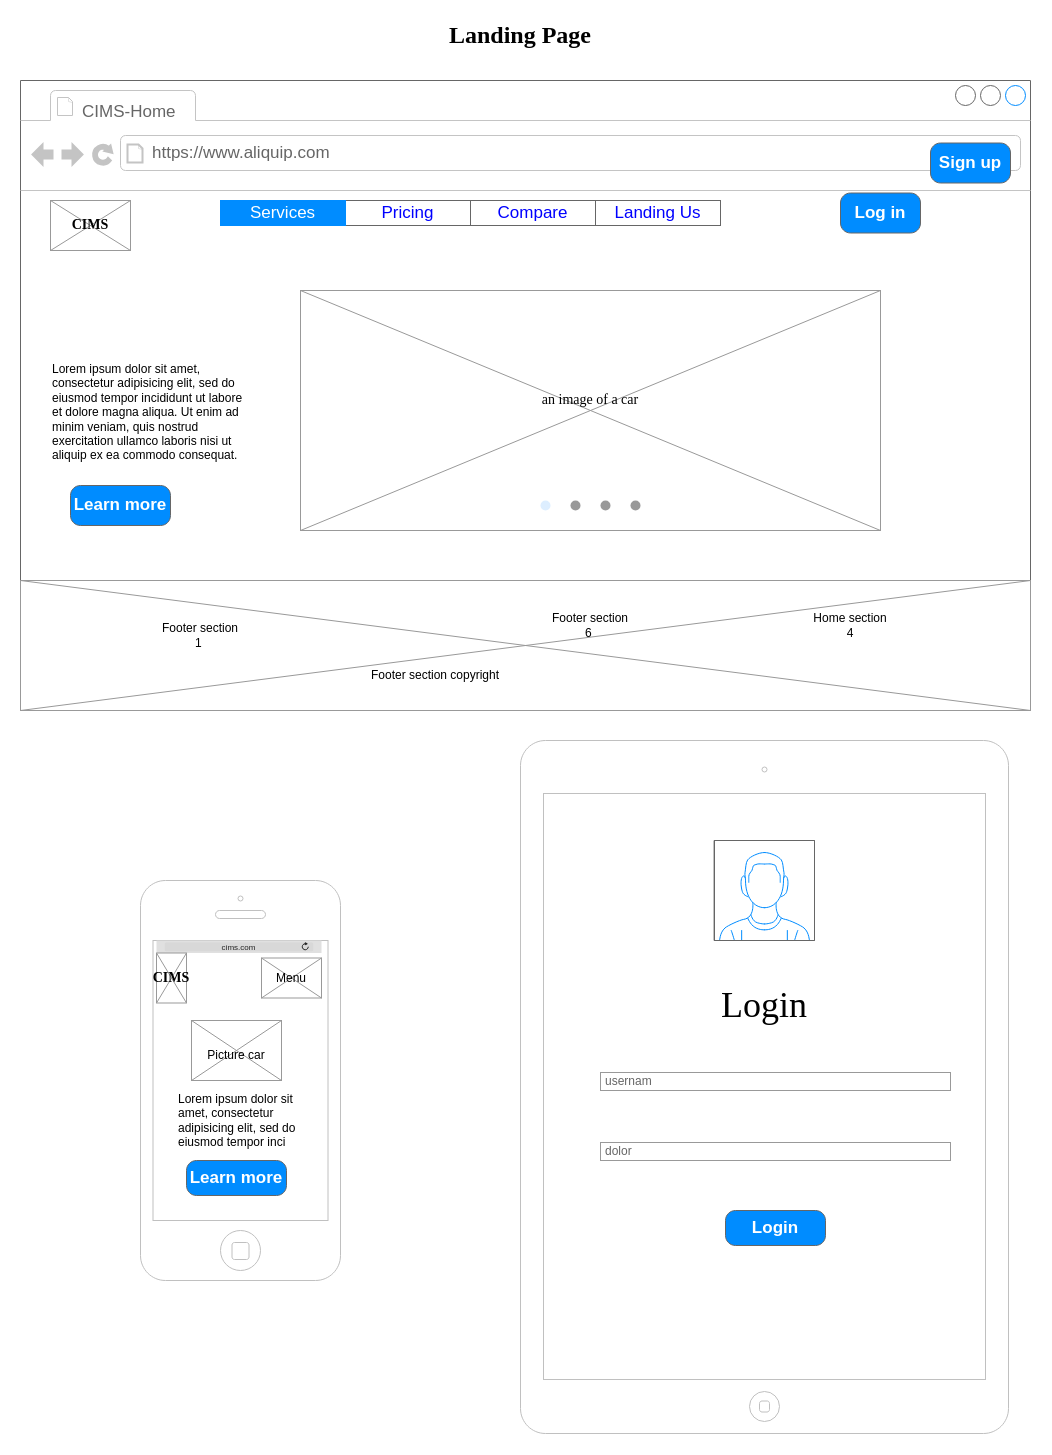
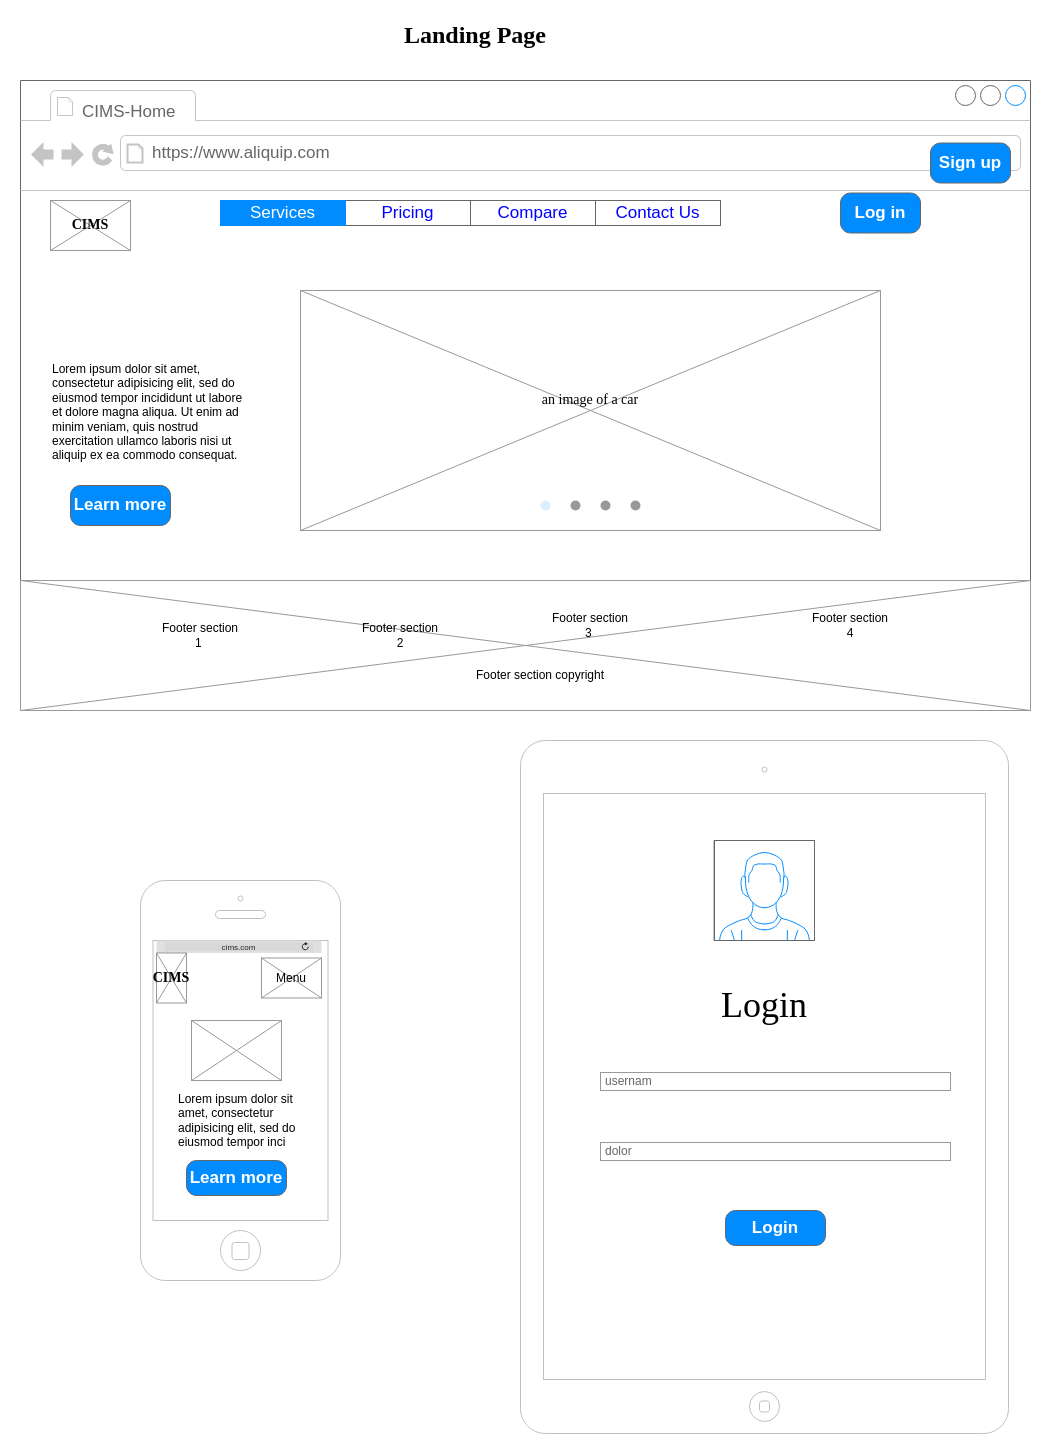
node "Landing Page": moved (521, 36) -> (476, 36)
node "Landing Us": label "Landing Us" -> "Contact Us"
node "Footer section 6": label "Footer section 6" -> "Footer section 3"
node "Home section 4": label "Home section 4" -> "Footer section 4"
node "Footer section 2": added
node "Footer section copyright": moved (436, 676) -> (541, 676)
node "Picture car": removed
